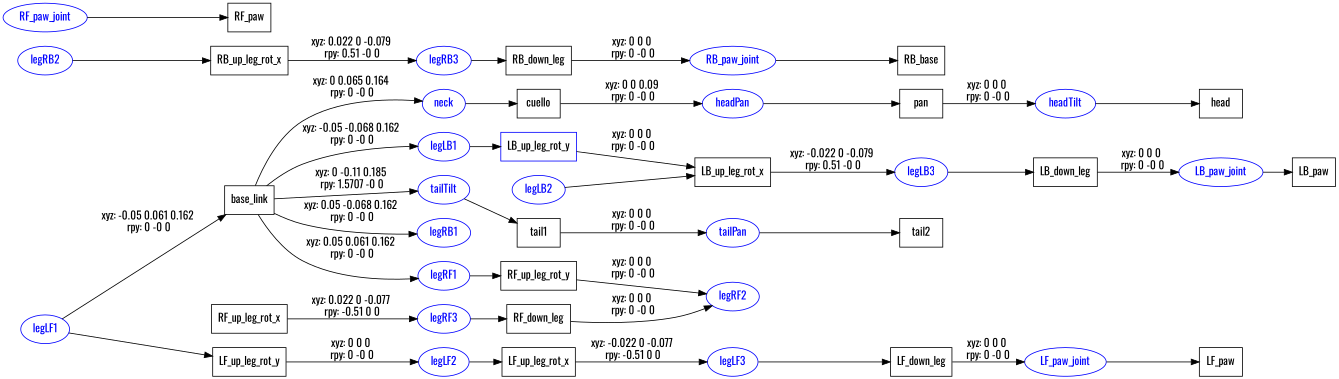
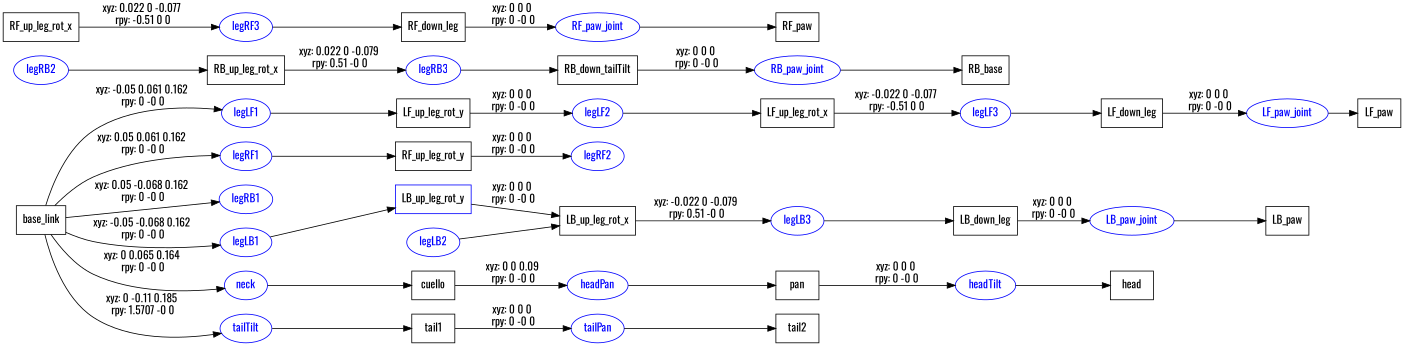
node "RB_down_leg": label "RB_down_leg" -> "RB_down_tailTilt"
edge "legLF1" -> "base_link": reversed
edge "RF_down_leg" -> "legRF2": now "RF_down_leg" -> "RF_paw_joint"
